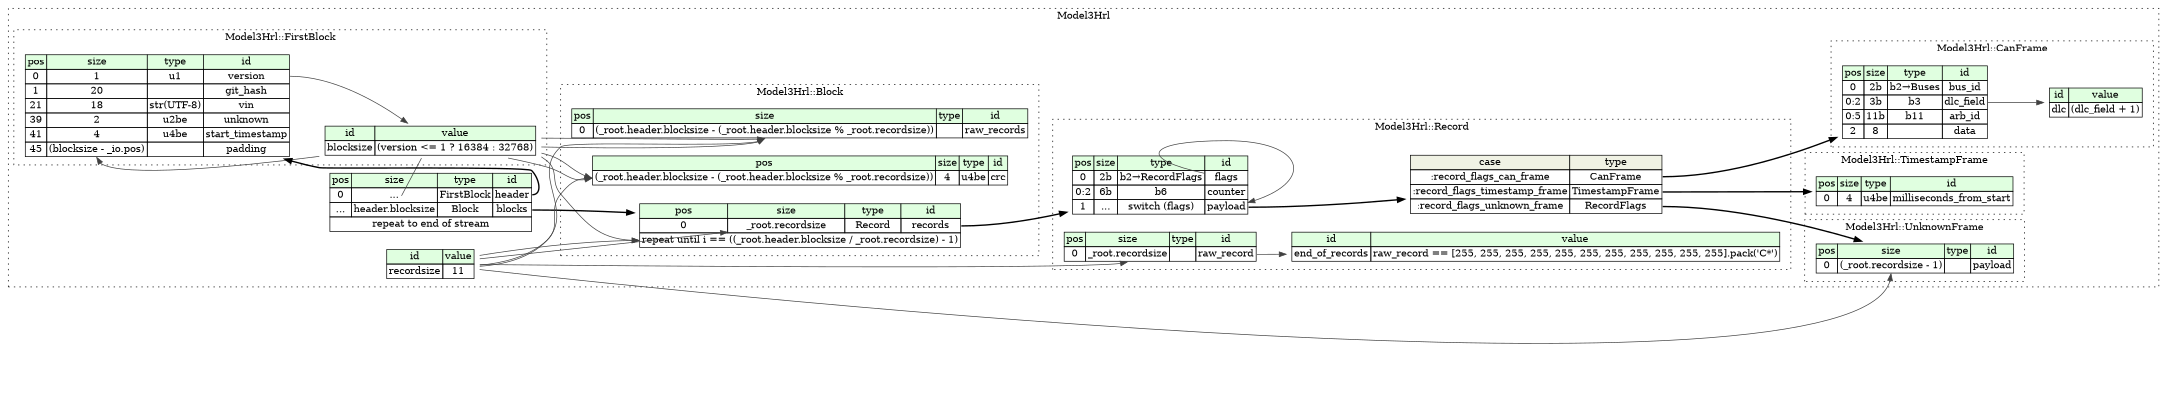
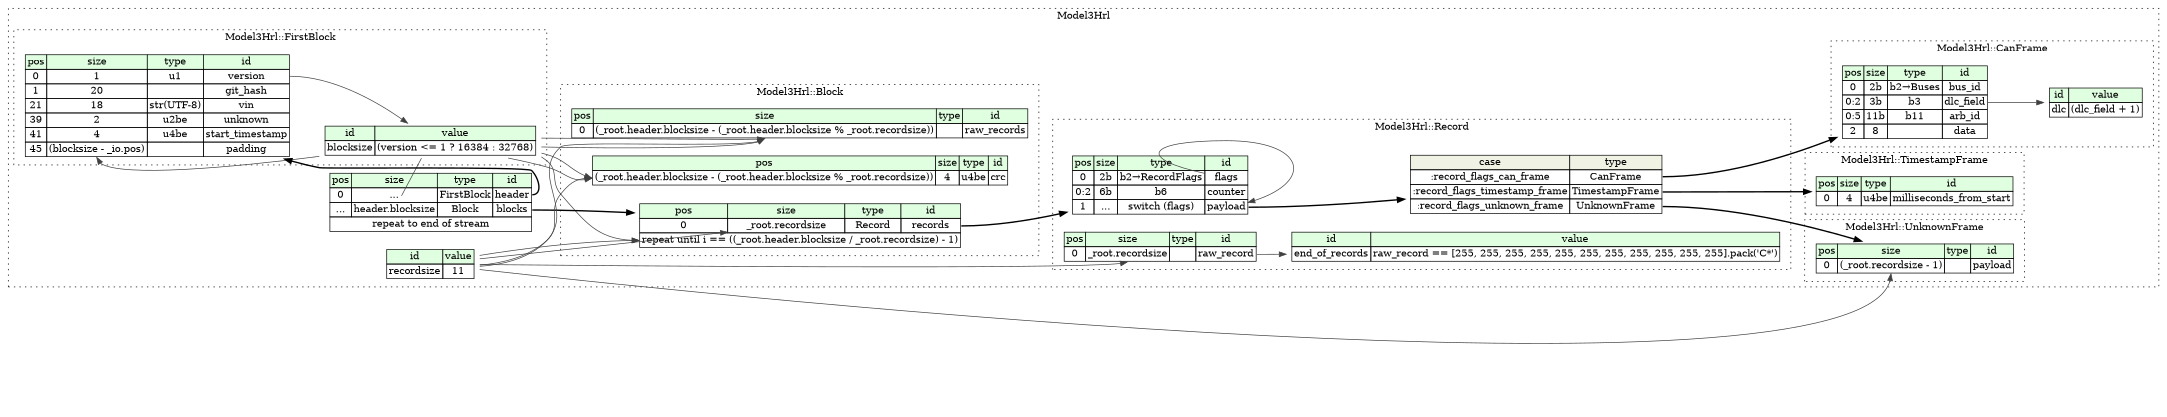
node "case": text "RecordFlags" -> "UnknownFrame"
